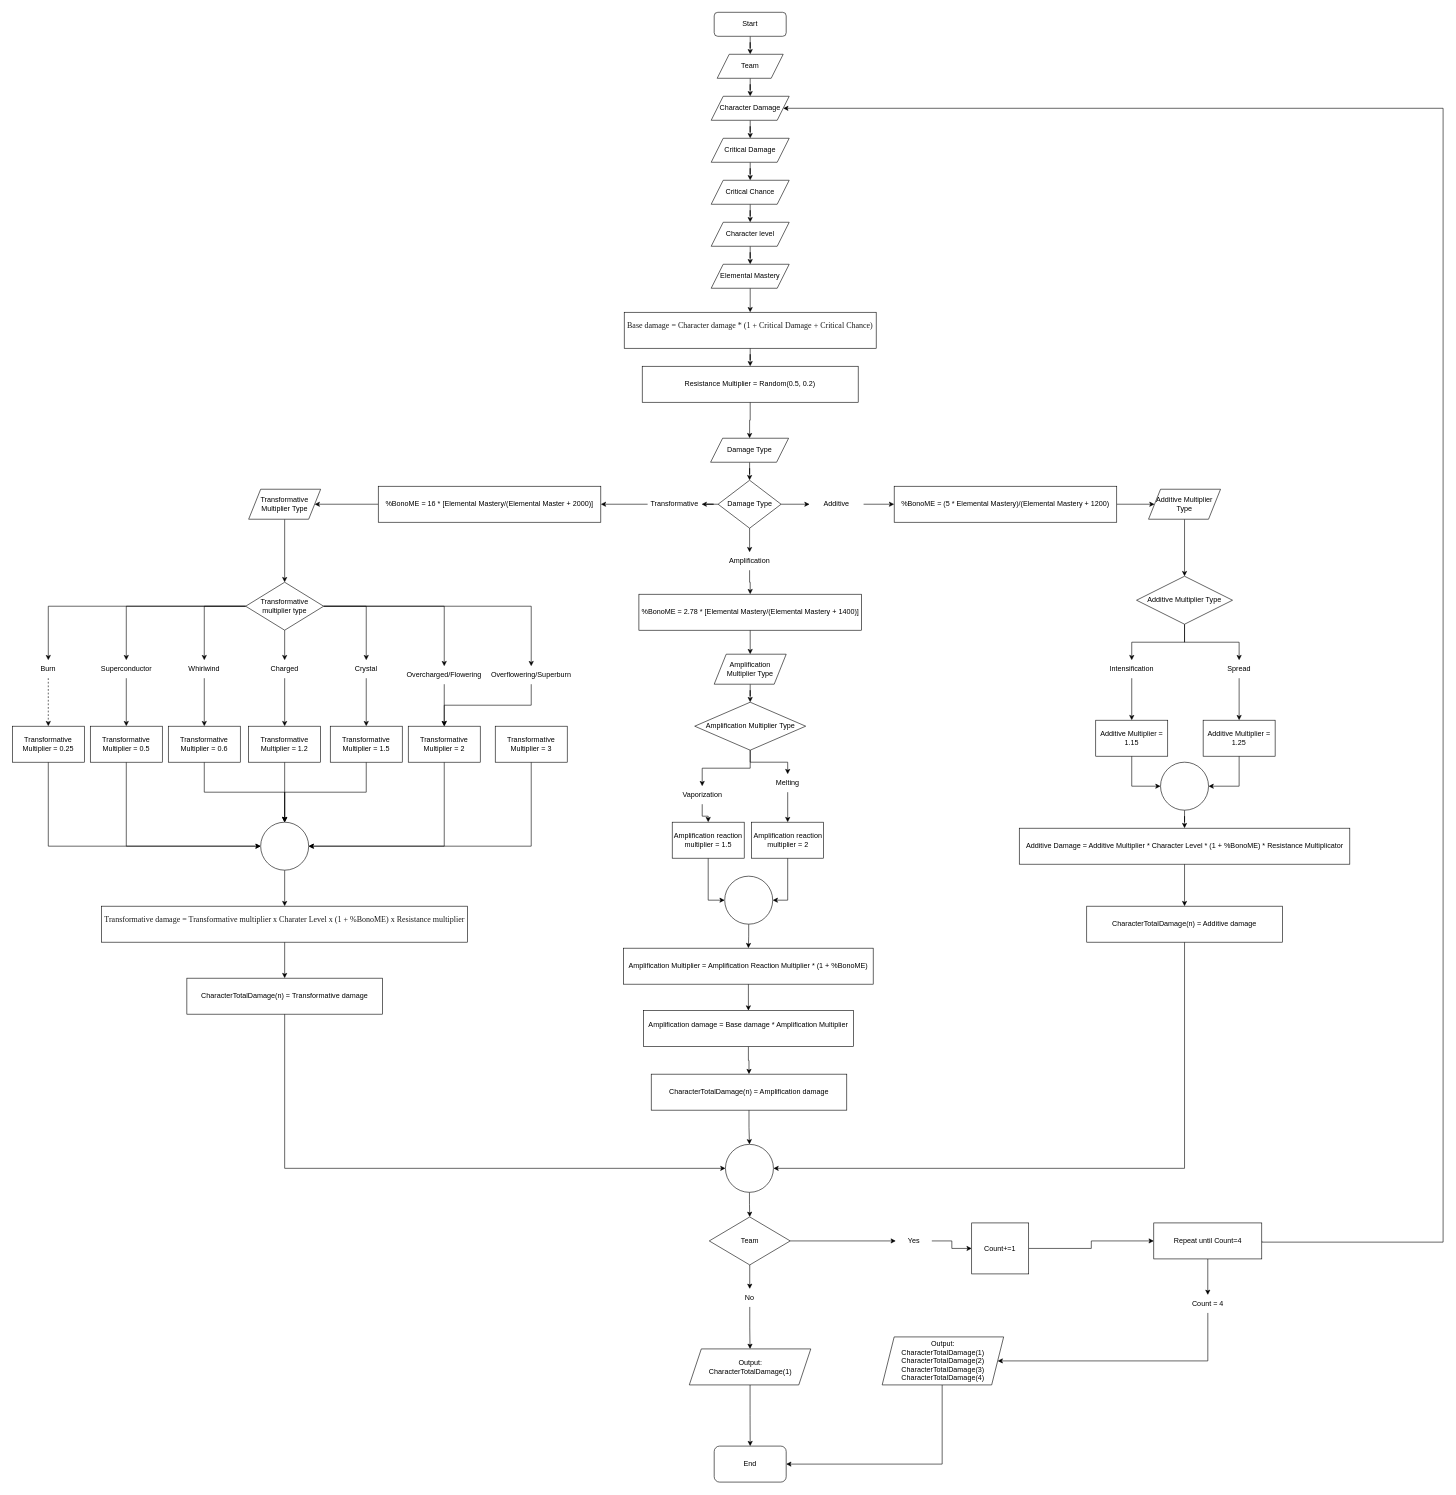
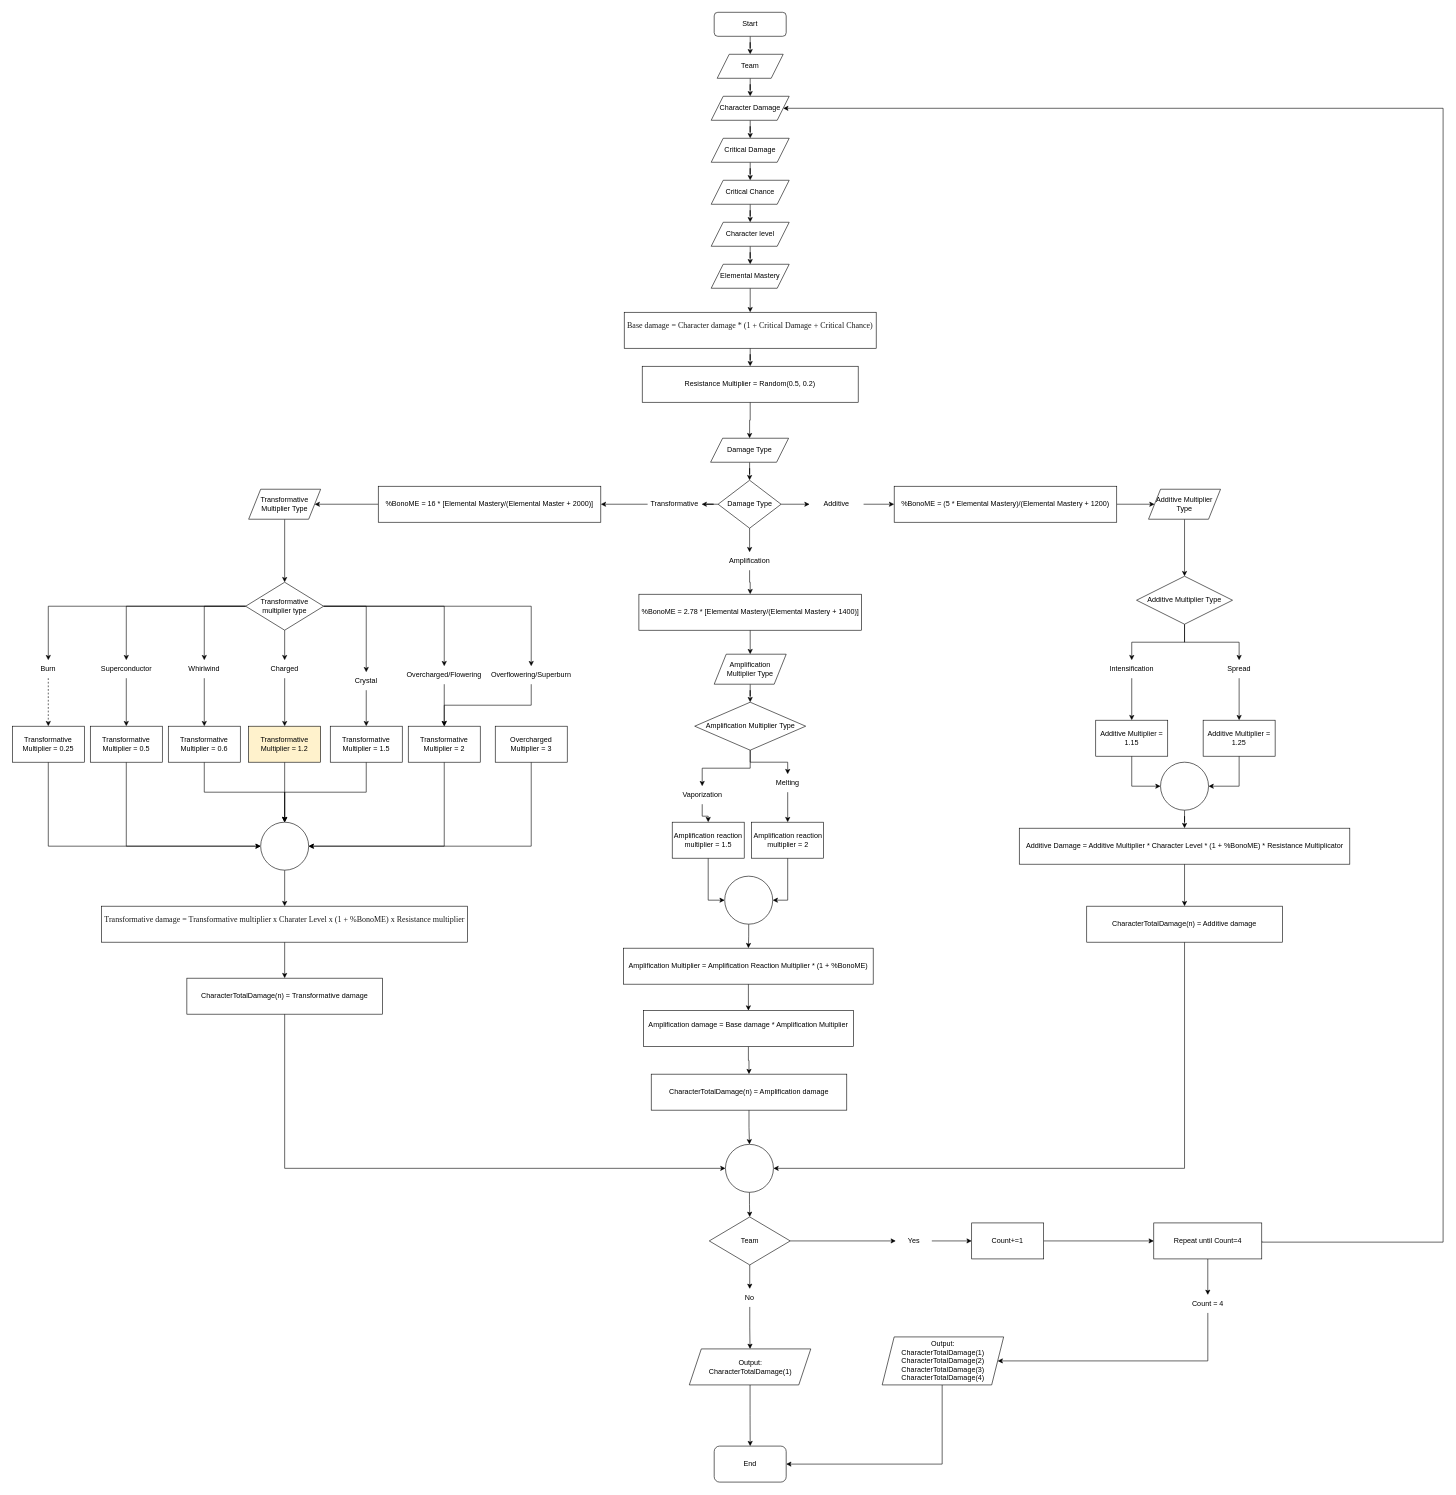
node "Crystal": moved (366, 669) -> (366, 681)
node "Transformative Multiplier = 1.2": fillcolor #ffffff -> #fff2cc
node "Transformative Multiplier = 3": label "Transformative Multiplier = 3" -> "Overcharged Multiplier = 3"
node "Count+=1": size 57x51 -> 72x36
